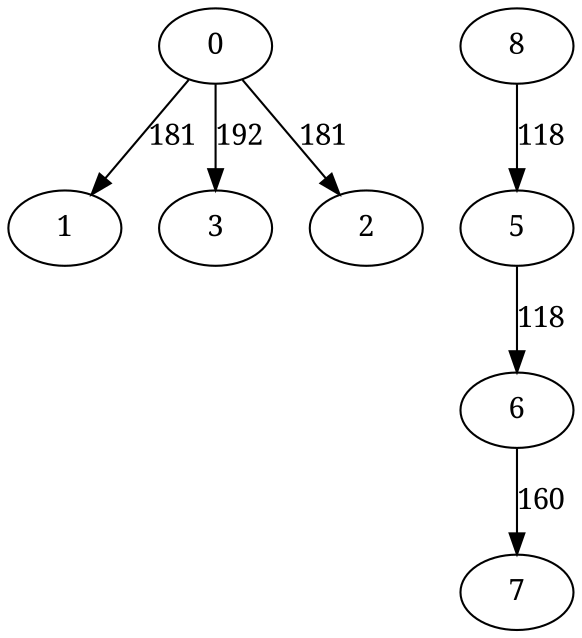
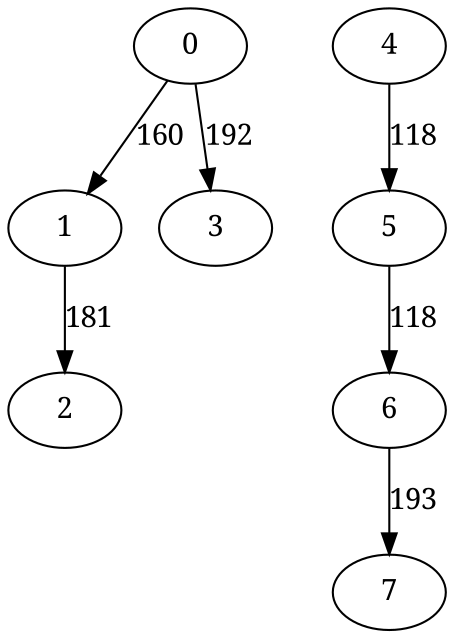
node "8": label "8" -> "4"
edge "0" -> "2": now "1" -> "2"
edge "0" -> "1": label "181" -> "160"
edge "6" -> "7": label "160" -> "193"
